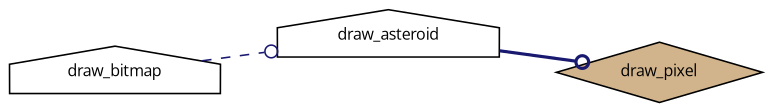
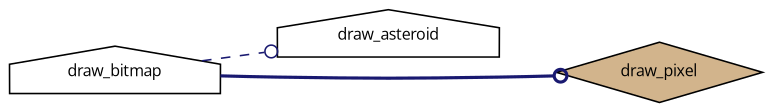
edge "draw_asteroid" -> "draw_pixel": now "draw_bitmap" -> "draw_pixel"
